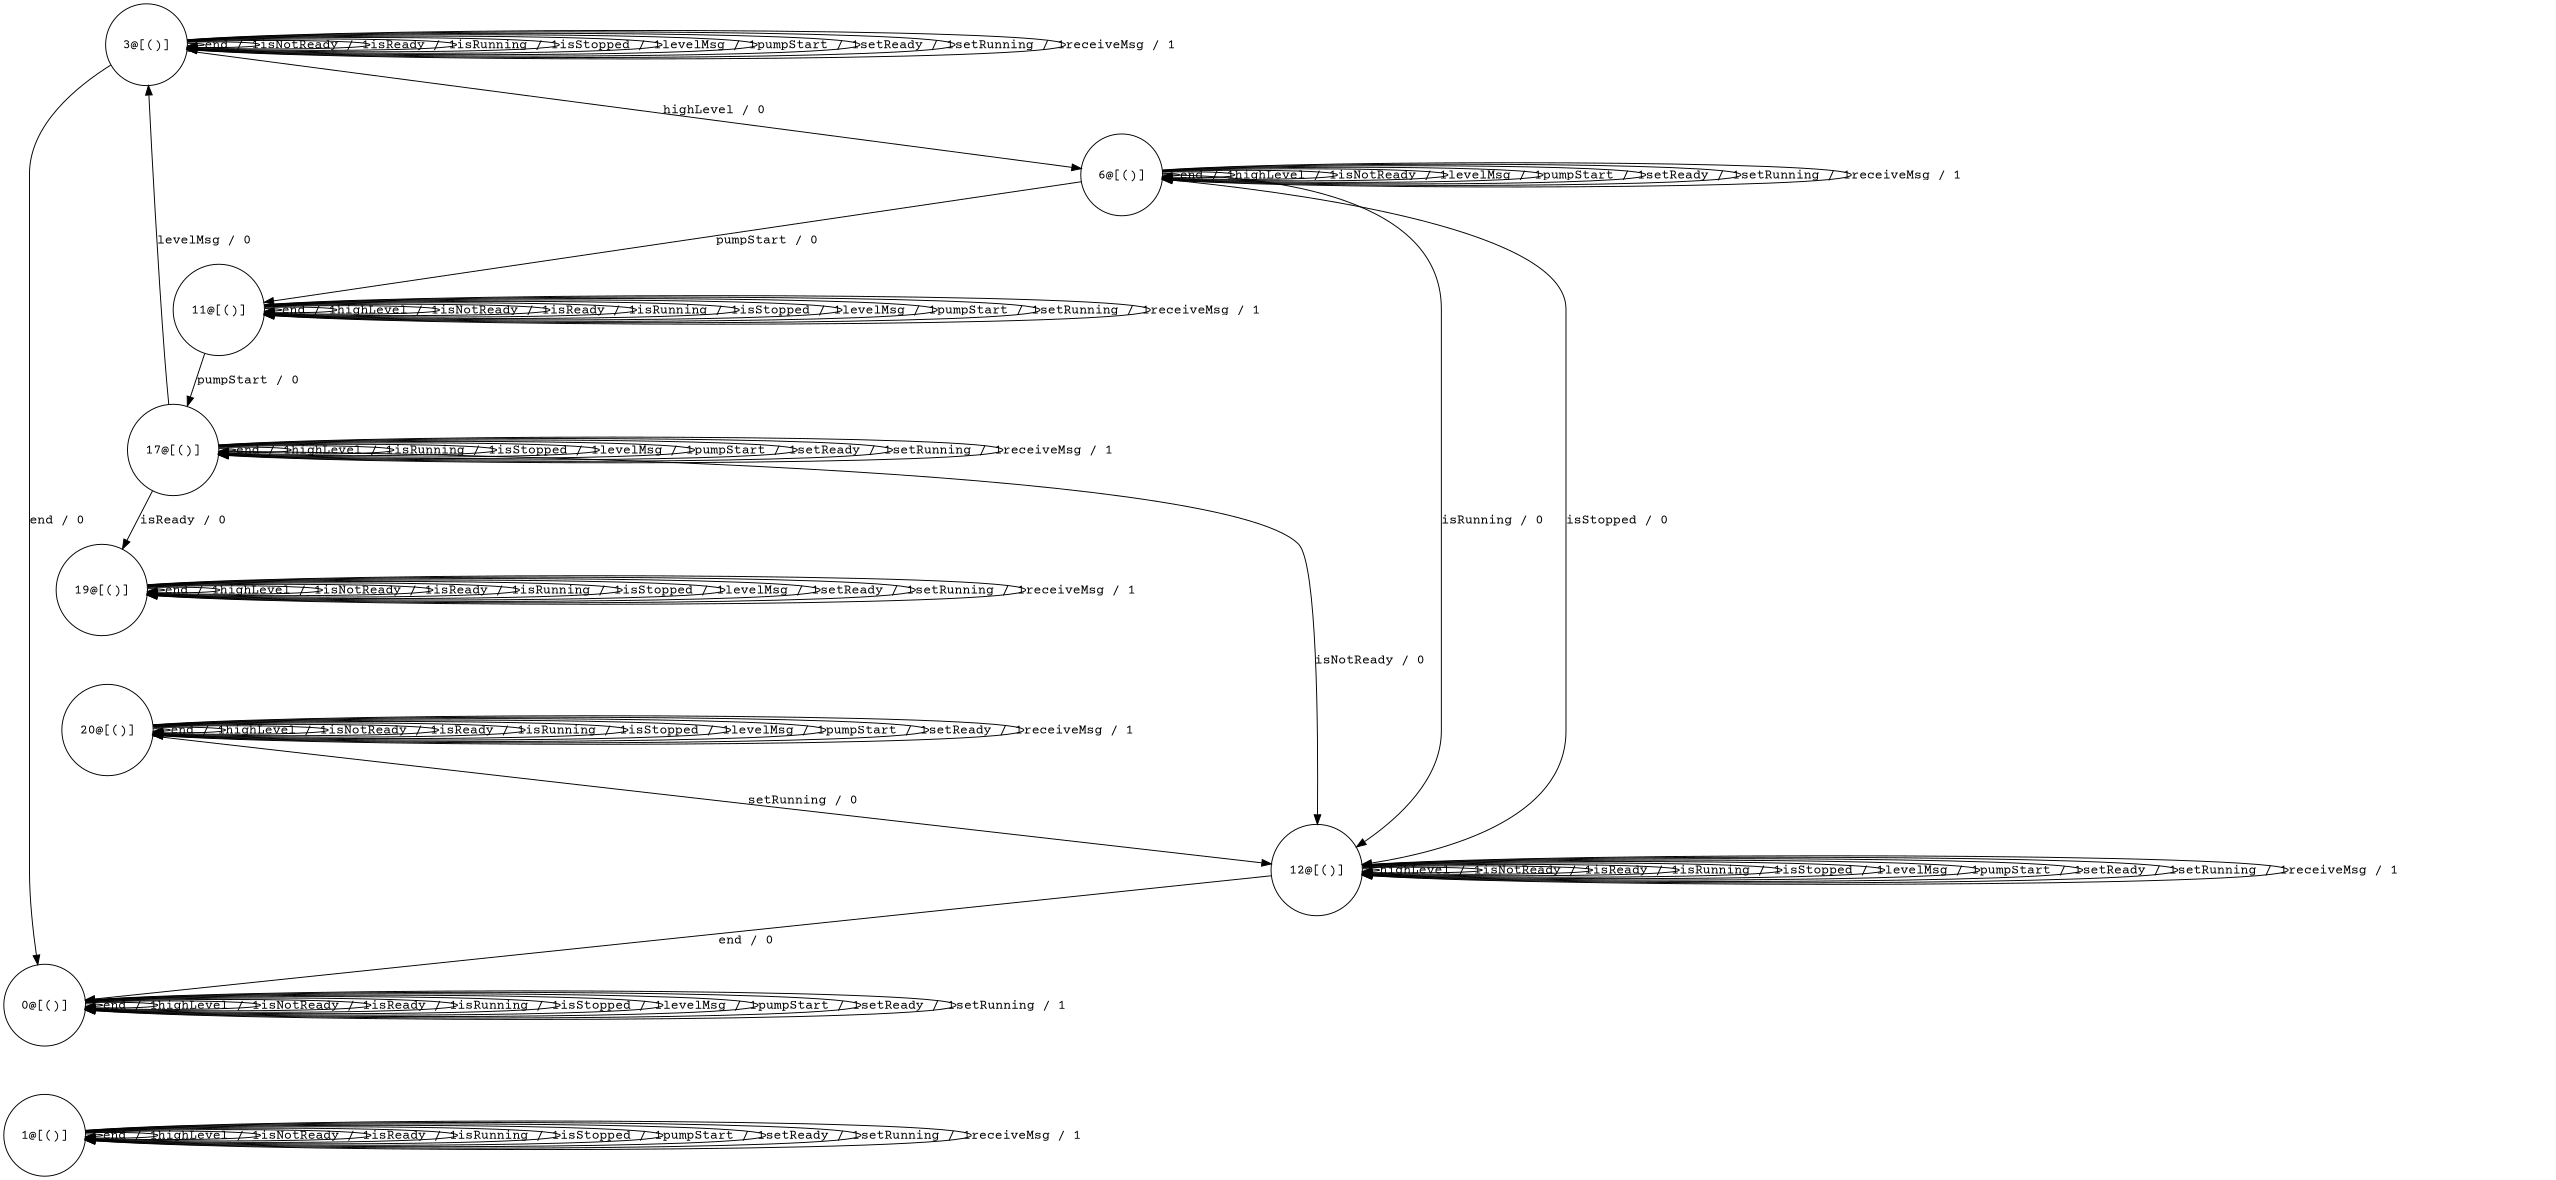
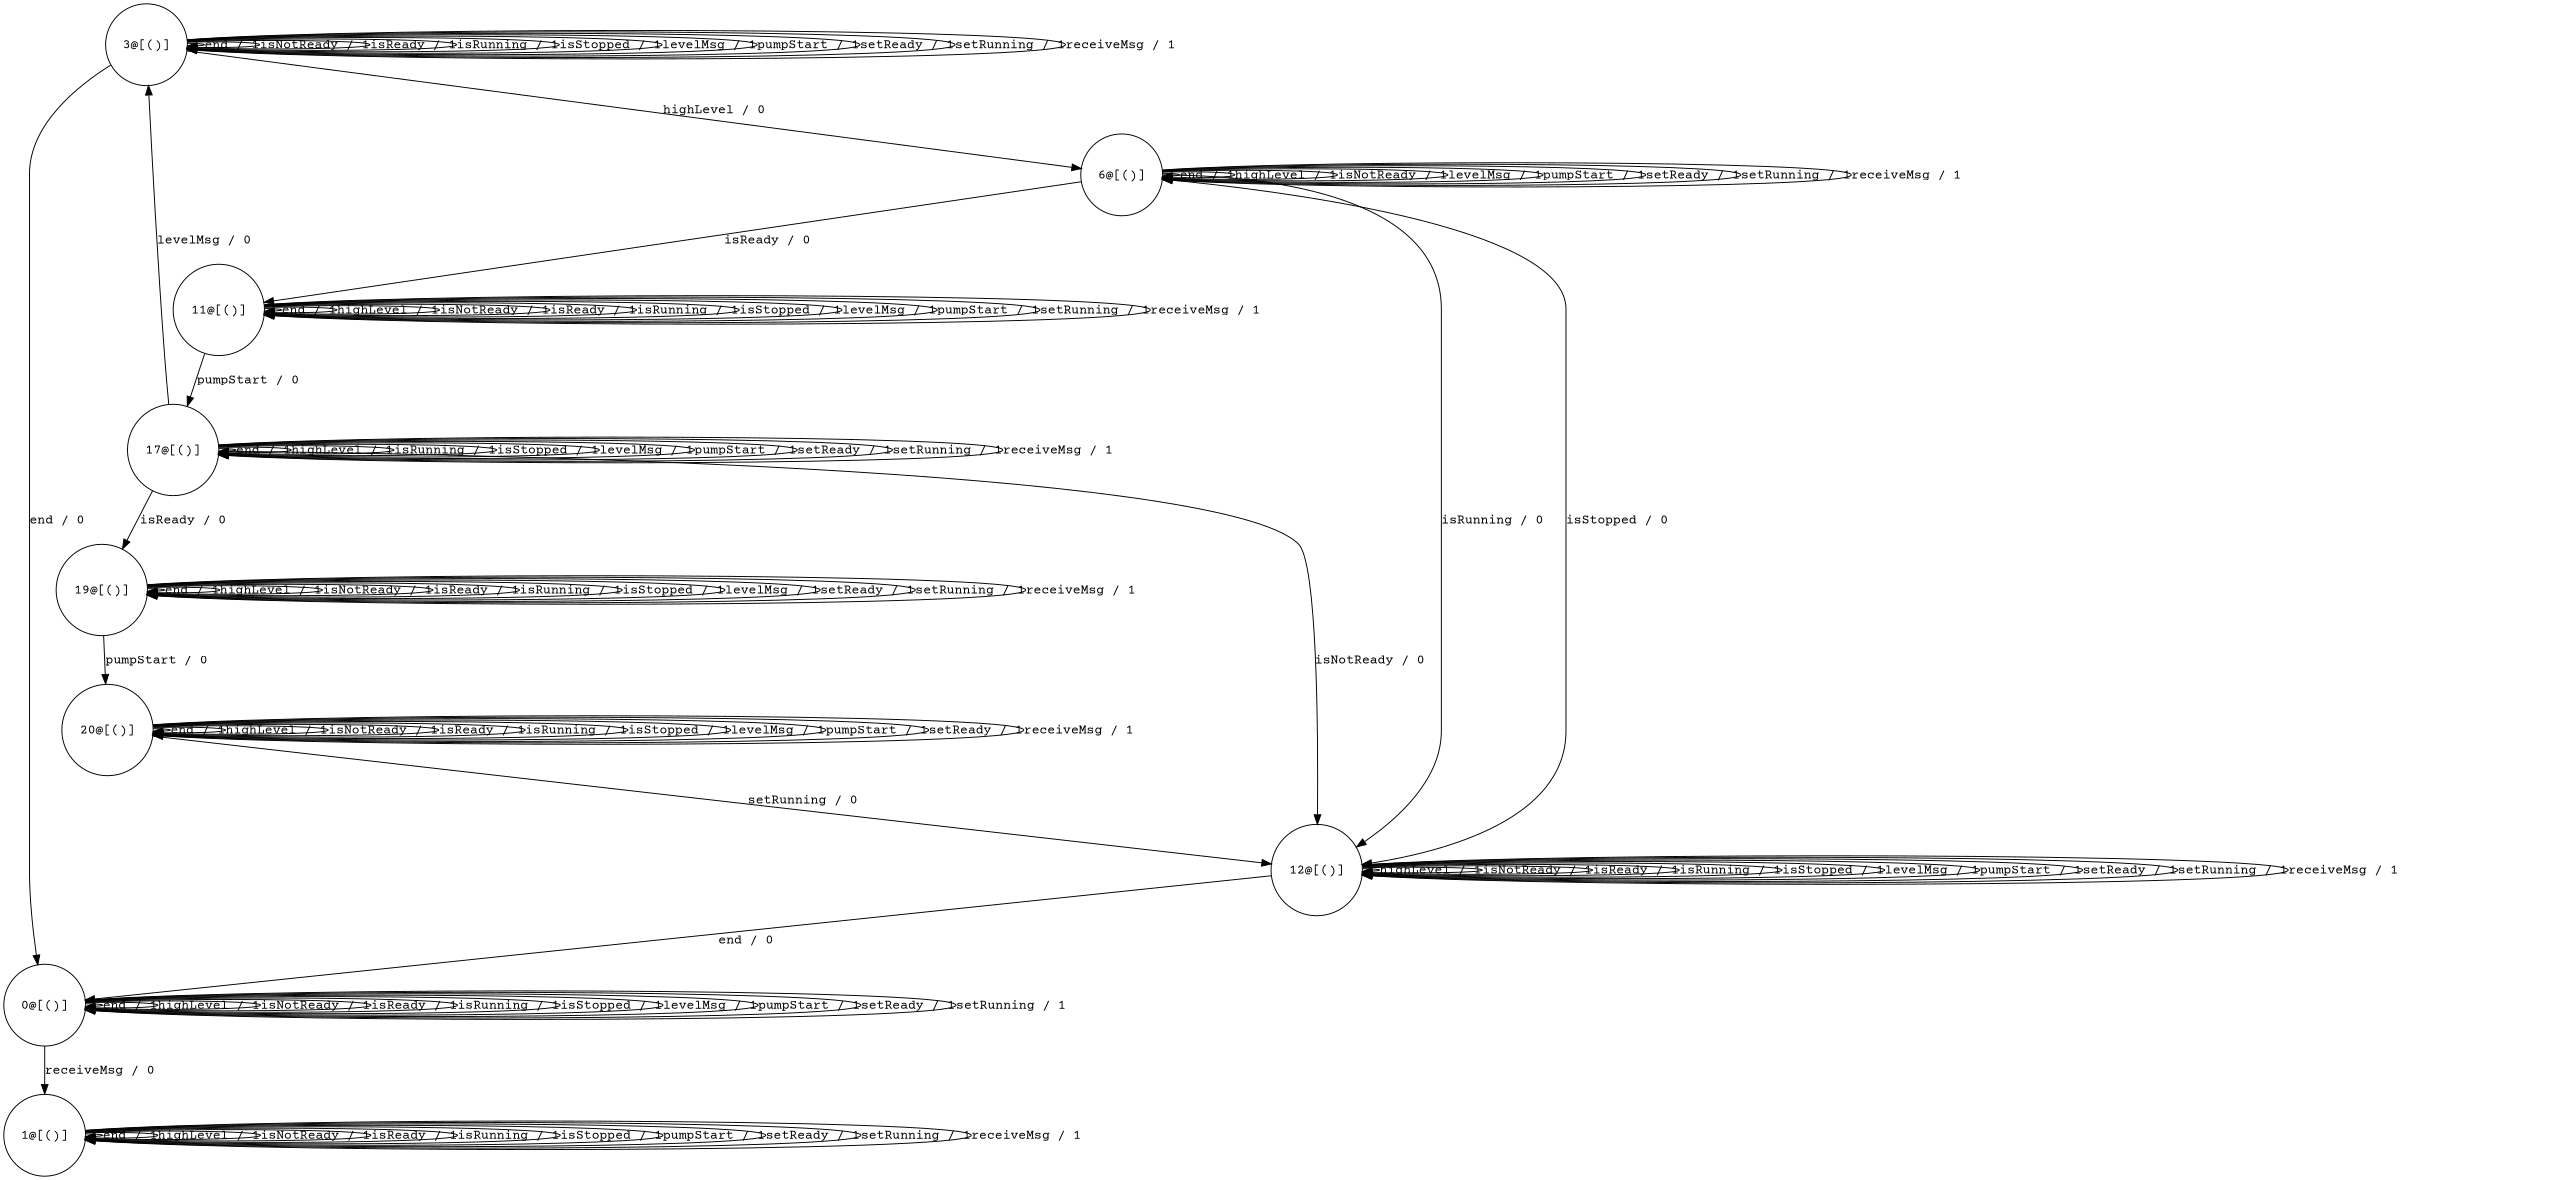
edge "6@[()]" -> "11@[()]": label "pumpStart / 0" -> "isReady / 0"
edge "19@[()]" -> "20@[()]": added, label "pumpStart / 0"
edge "0@[()]" -> "1@[()]": added, label "receiveMsg / 0"
